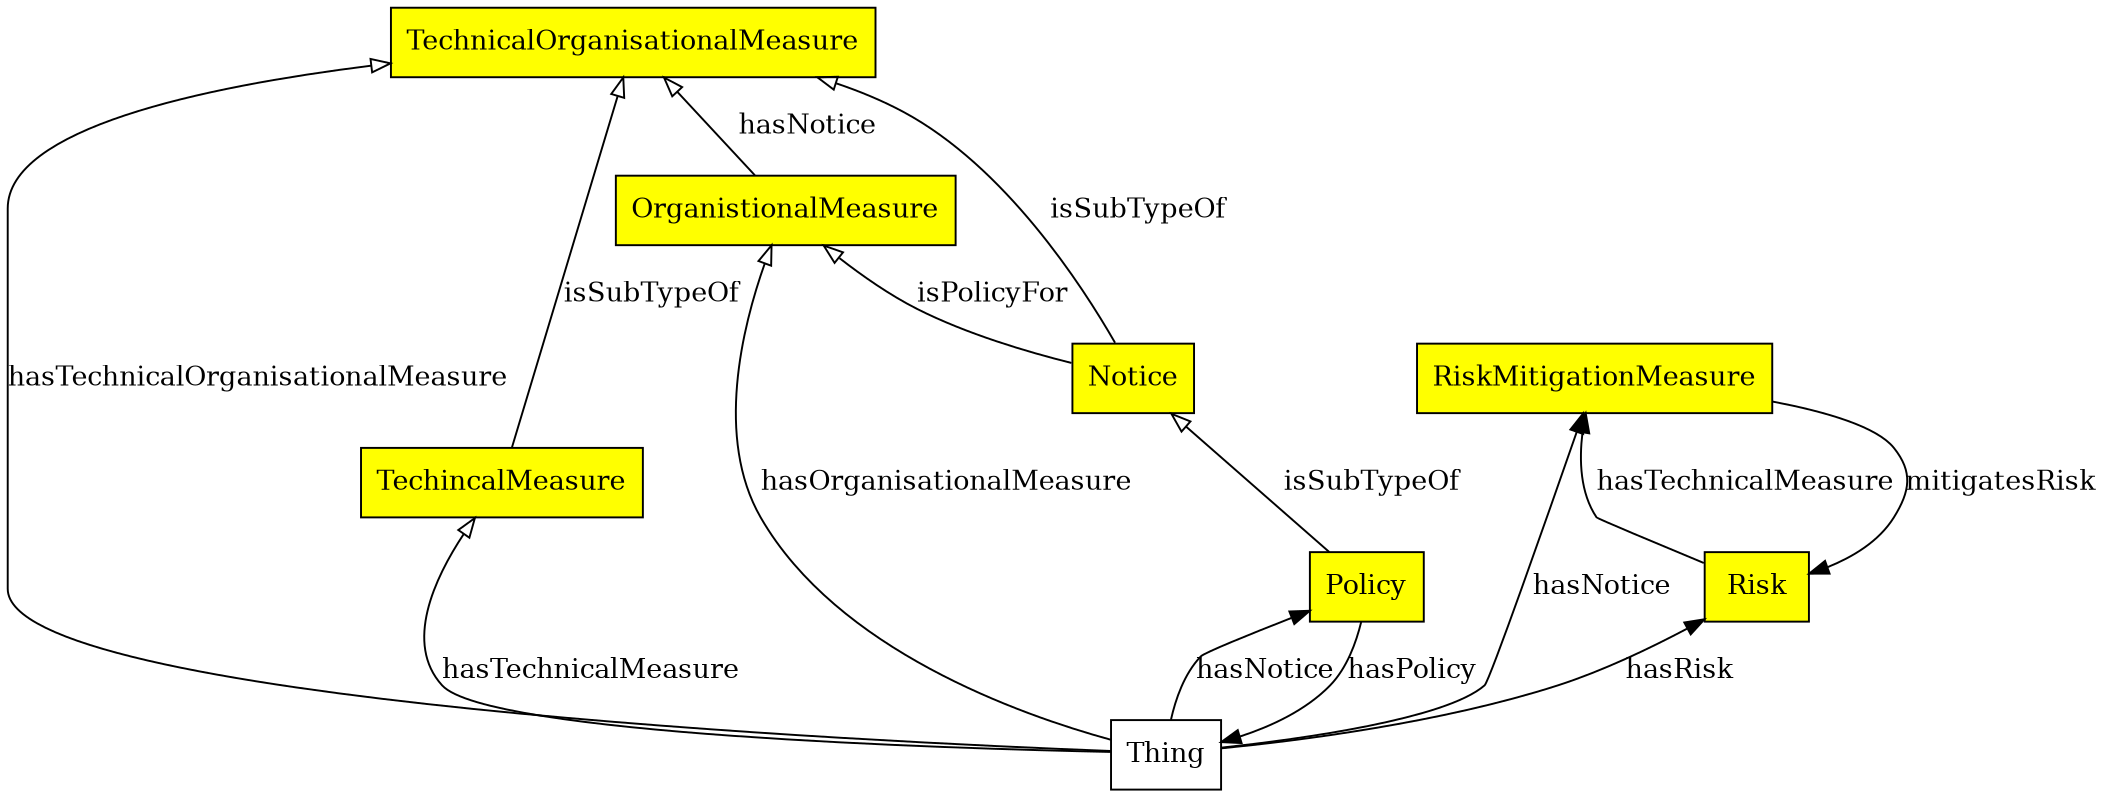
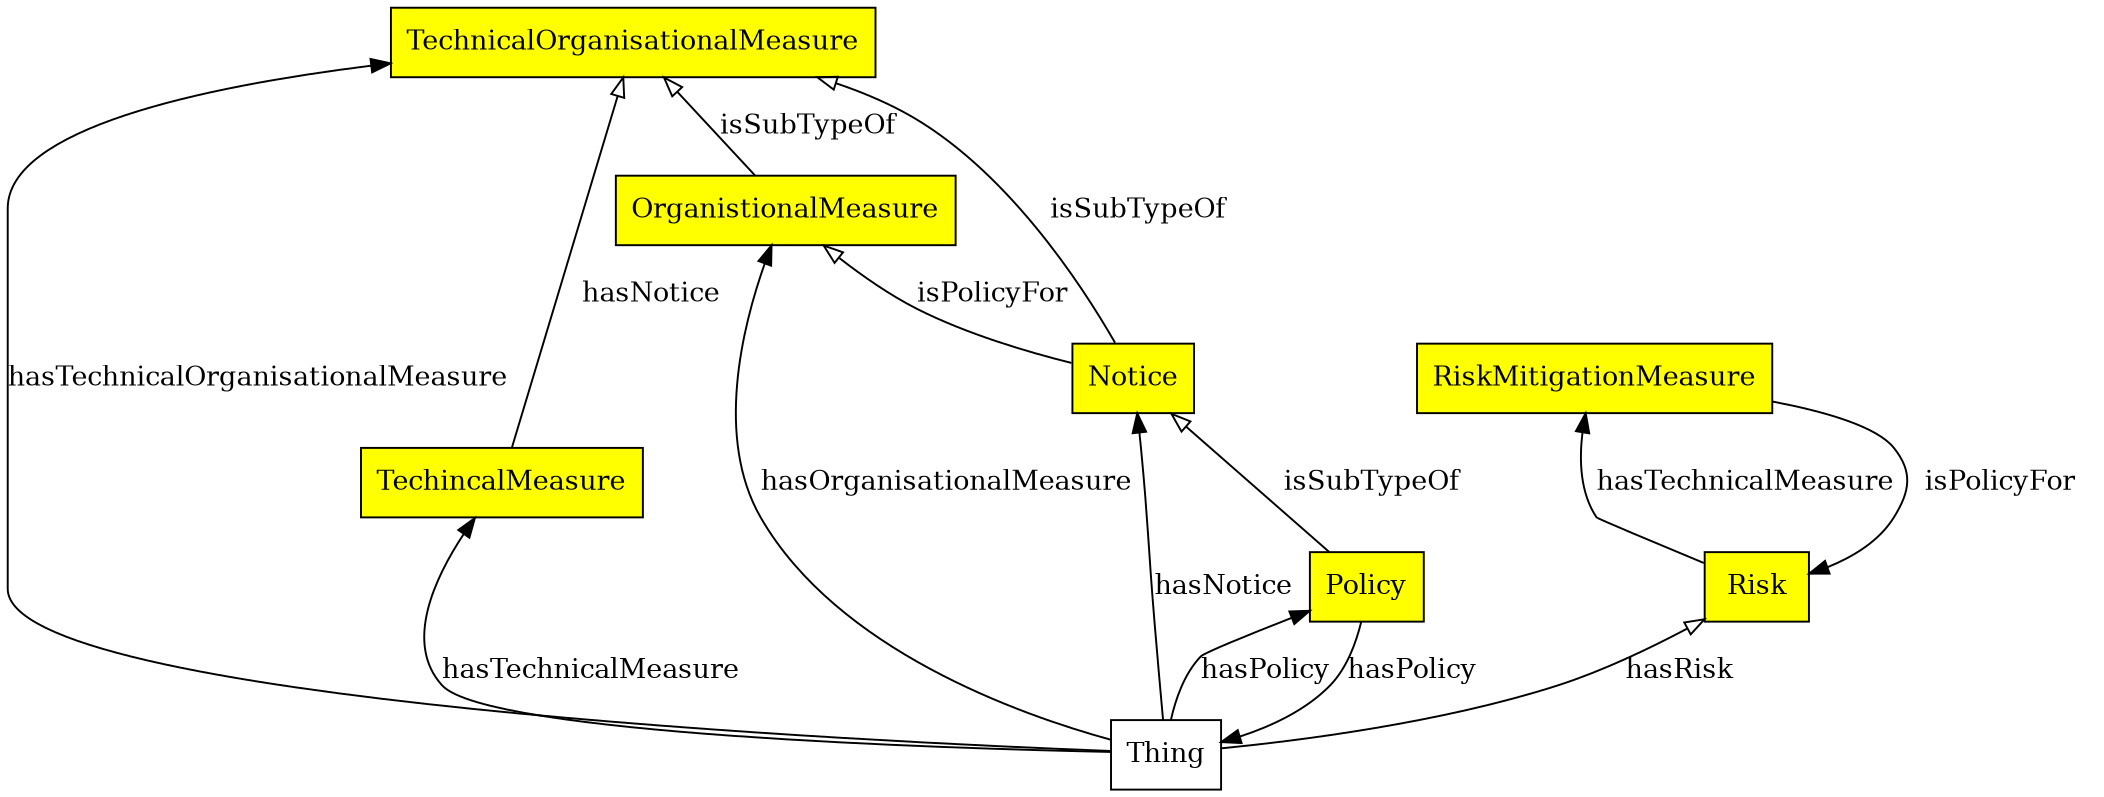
edge "OrganistionalMeasure" -> "TechnicalOrganisationalMeasure": label "hasNotice" -> "isSubTypeOf"
edge "TechincalMeasure" -> "TechnicalOrganisationalMeasure": label "isSubTypeOf" -> "hasNotice"
edge "RiskMitigationMeasure" -> "Risk": label "mitigatesRisk" -> "isPolicyFor"
edge "Thing" -> "OrganistionalMeasure": arrowhead onormal -> normal
edge "Thing" -> "TechnicalOrganisationalMeasure": arrowhead onormal -> normal
edge "Thing" -> "Policy": label "hasNotice" -> "hasPolicy"
edge "Thing" -> "RiskMitigationMeasure": now "Thing" -> "Notice"
edge "Thing" -> "Risk": arrowhead normal -> onormal
edge "Thing" -> "TechincalMeasure": arrowhead onormal -> normal
